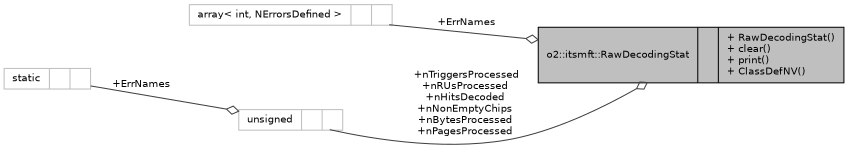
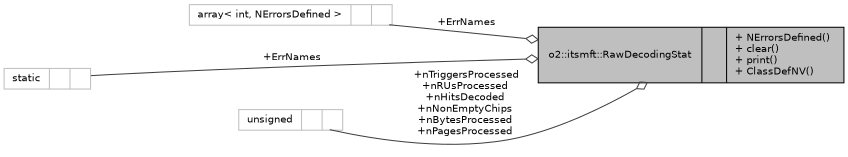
node "o2::itsmft::RawDecodingStat": text "+ RawDecodingStat()" -> "+ NErrorsDefined()"
edge "static" -> "unsigned": now "static" -> "o2::itsmft::RawDecodingStat"
